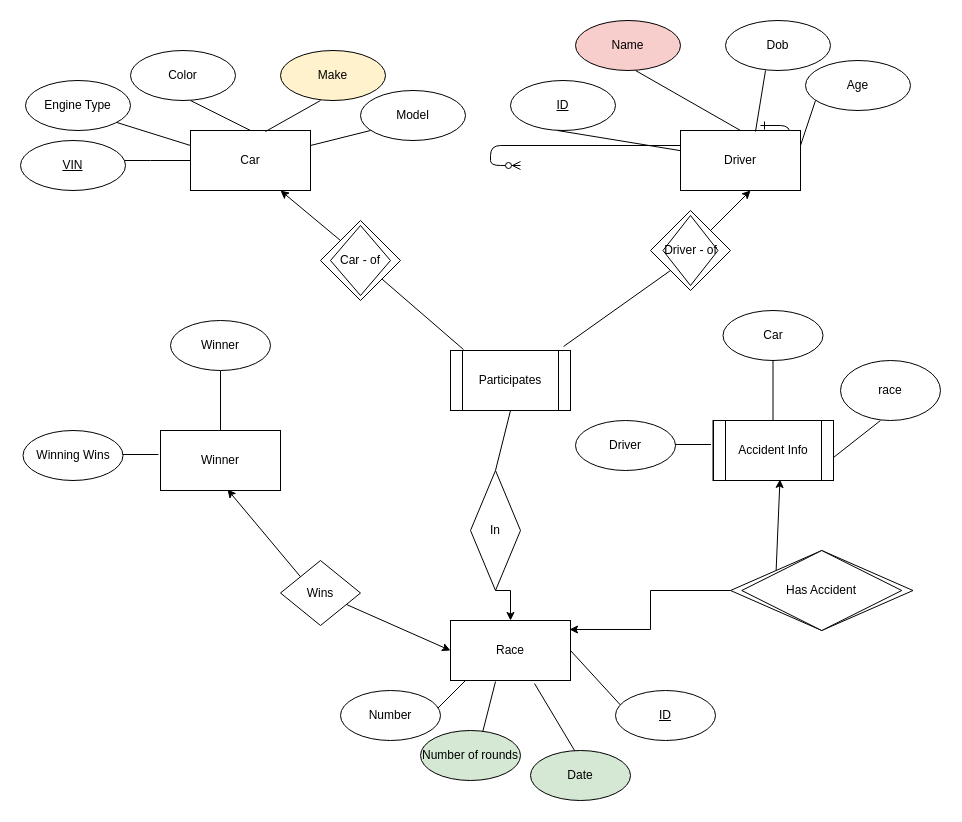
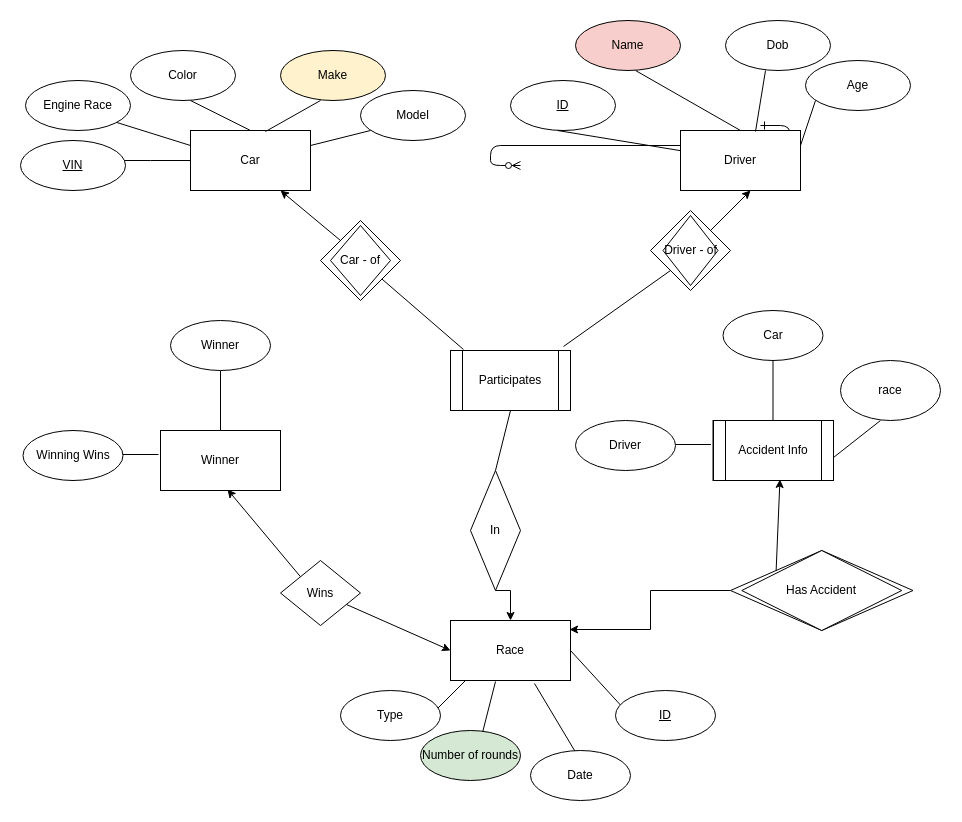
node "Engine Type": label "Engine Type" -> "Engine Race"
node "Number": label "Number" -> "Type"
node "Date": fillcolor #d5e8d4 -> #ffffff
